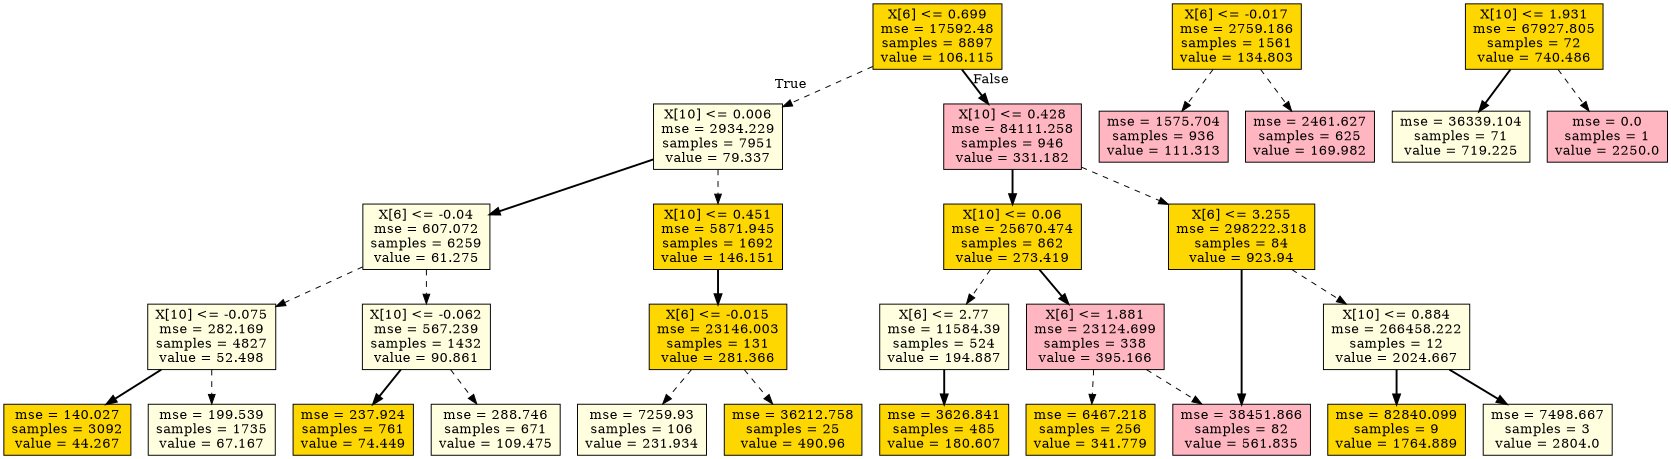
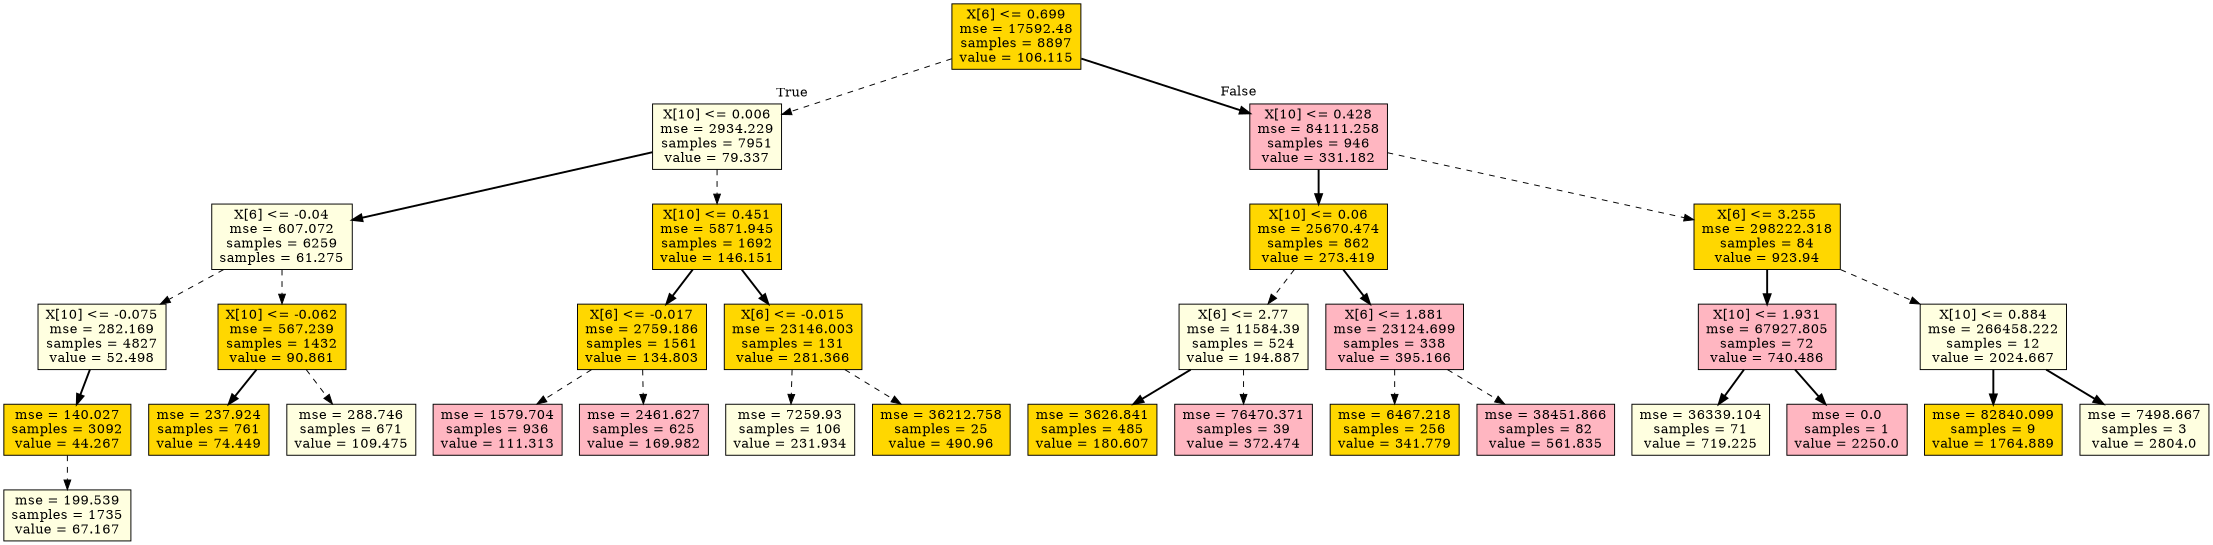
node "X[10] <= 1.931 mse = 67927.805 samples = 72 value = 740.486": fillcolor gold -> lightpink
edge "X[10] <= 1.931 mse = 67927.805 samples = 72 value = 740.486" -> "mse = 0.0 samples = 1 value = 2250.0": style dashed -> bold
node "mse = 1575.704 samples = 936 value = 111.313": label "mse = 1575.704 samples = 936 value = 111.313" -> "mse = 1579.704 samples = 936 value = 111.313"
node "X[6] <= -0.04 mse = 607.072 samples = 6259 value = 61.275": label "X[6] <= -0.04 mse = 607.072 samples = 6259 value = 61.275" -> "X[6] <= -0.04 mse = 607.072 samples = 6259 samples = 61.275"
edge "X[10] <= 0.451 mse = 5871.945 samples = 1692 value = 146.151" -> "X[6] <= -0.017 mse = 2759.186 samples = 1561 value = 134.803": added
edge "X[6] <= 3.255 mse = 298222.318 samples = 84 value = 923.94" -> "mse = 38451.866 samples = 82 value = 561.835": now "X[6] <= 3.255 mse = 298222.318 samples = 84 value = 923.94" -> "X[10] <= 1.931 mse = 67927.805 samples = 72 value = 740.486"
node "X[10] <= -0.062 mse = 567.239 samples = 1432 value = 90.861": fillcolor lightyellow -> gold
edge "X[10] <= -0.075 mse = 282.169 samples = 4827 value = 52.498" -> "mse = 199.539 samples = 1735 value = 67.167": now "mse = 140.027 samples = 3092 value = 44.267" -> "mse = 199.539 samples = 1735 value = 67.167"
node "mse = 76470.371 samples = 39 value = 372.474": added
